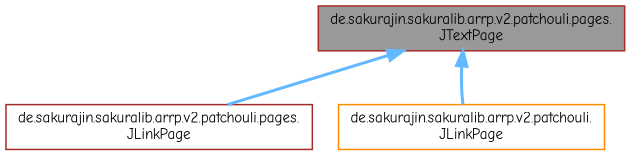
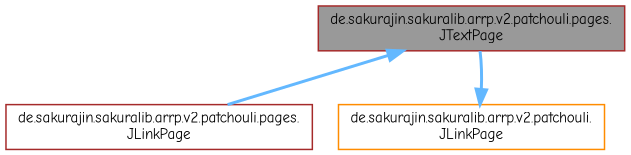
edge "de.sakurajin.sakuralib.arrp.v2.patchouli. JLinkPage" -> "de.sakurajin.sakuralib.arrp.v2.patchouli.pages. JTextPage": reversed
